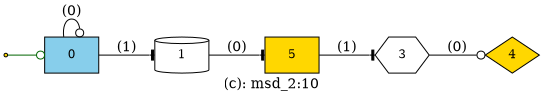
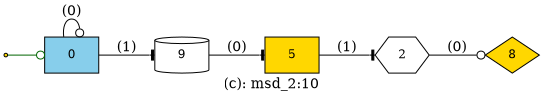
node "1": label "1" -> "9"
node "3": label "3" -> "2"
node "4": label "4" -> "8"
